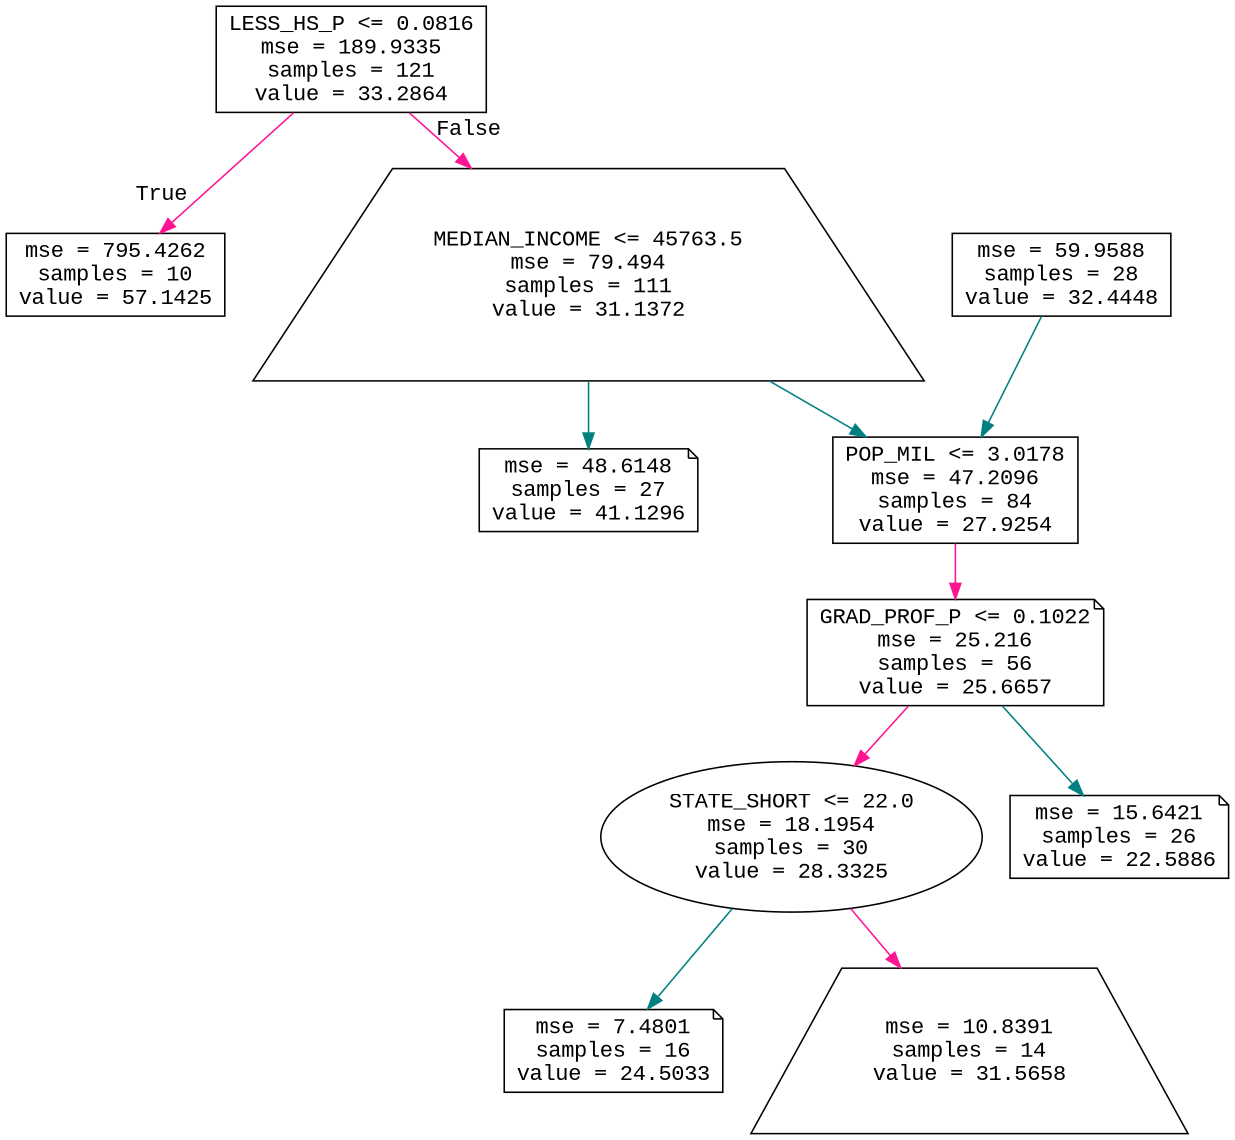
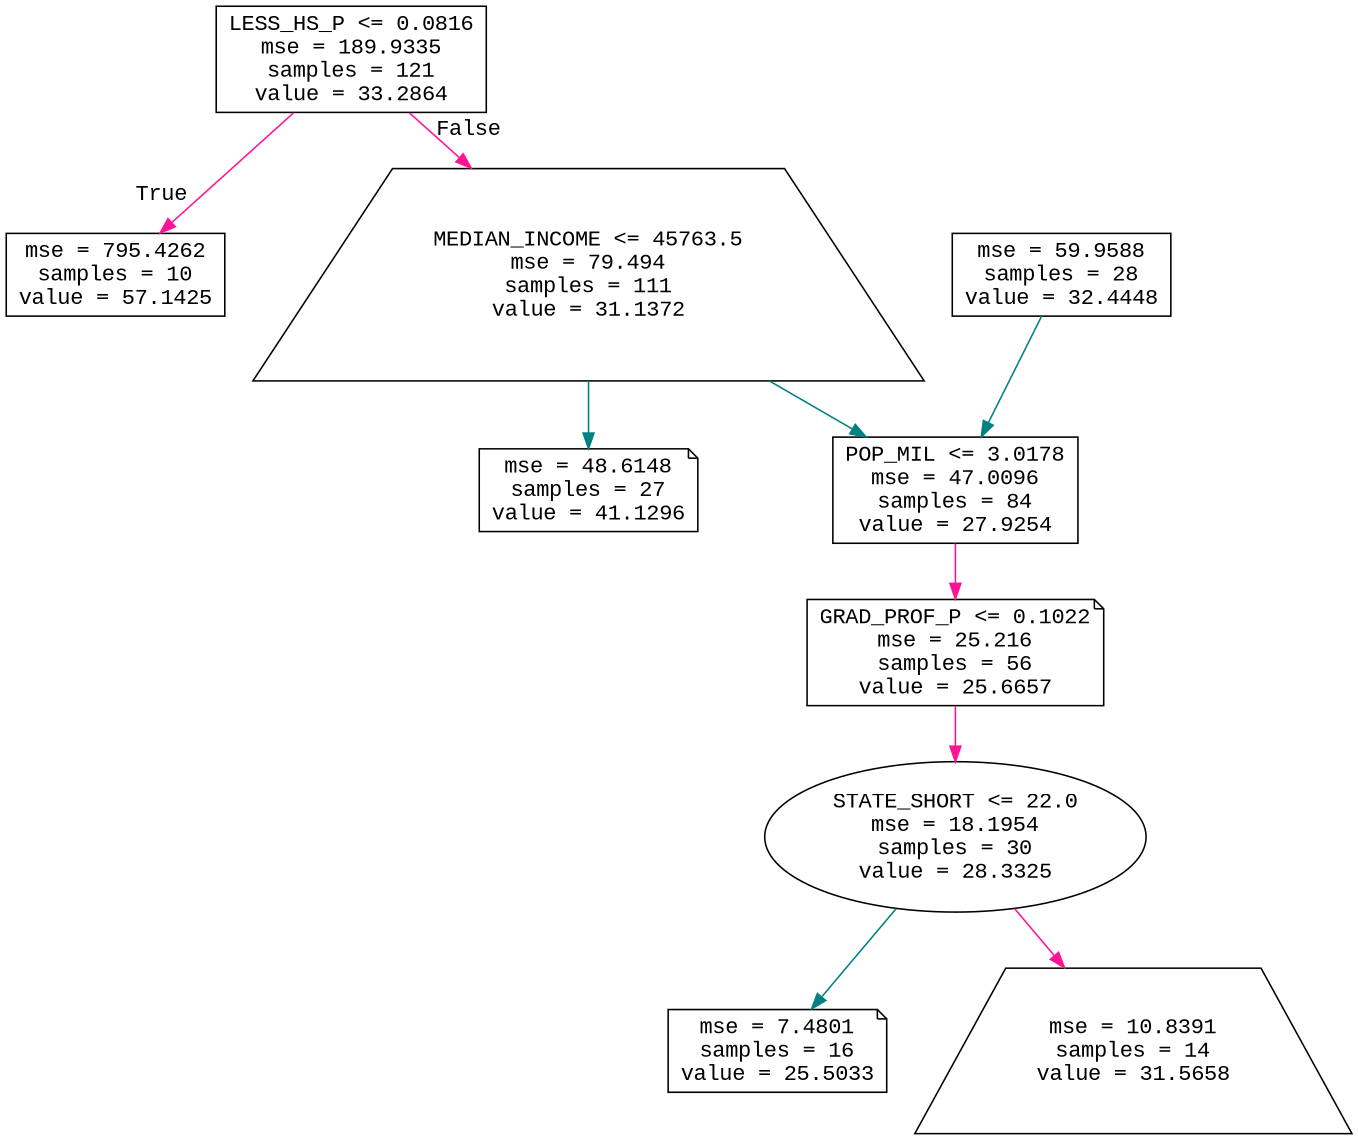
node "POP_MIL <= 3.0178 mse = 47.2096 samples = 84 value = 27.9254": label "POP_MIL <= 3.0178 mse = 47.2096 samples = 84 value = 27.9254" -> "POP_MIL <= 3.0178 mse = 47.0096 samples = 84 value = 27.9254"
node "mse = 15.6421 samples = 26 value = 22.5886": removed
node "mse = 7.4801 samples = 16 value = 24.5033": label "mse = 7.4801 samples = 16 value = 24.5033" -> "mse = 7.4801 samples = 16 value = 25.5033"
